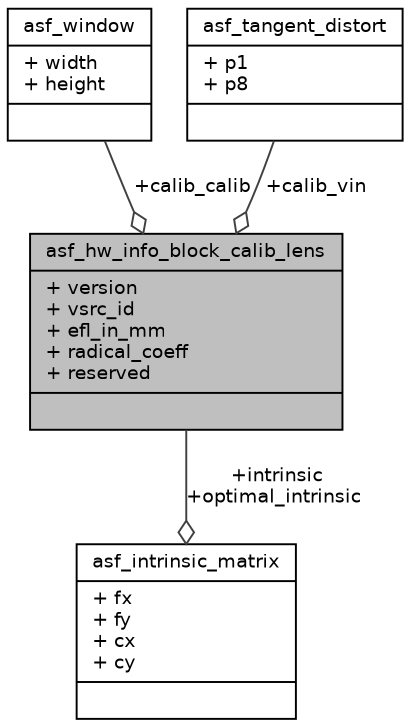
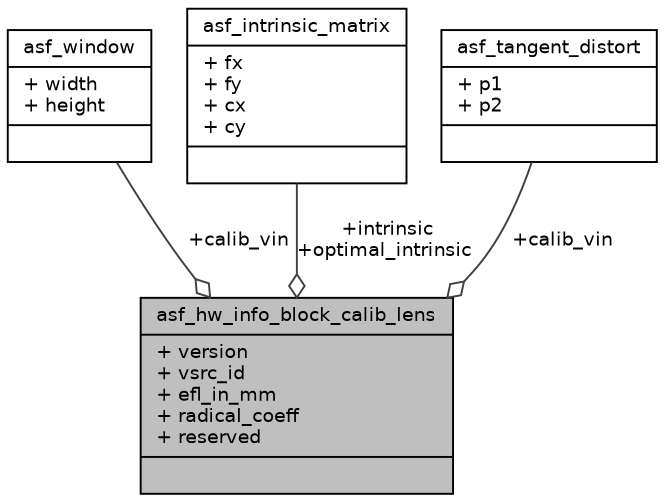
node "asf_tangent_distort": text "+ p8" -> "+ p2"
edge "asf_window" -> "asf_hw_info_block_calib_lens": label " +calib_calib" -> " +calib_vin"
edge "asf_hw_info_block_calib_lens" -> "asf_intrinsic_matrix": reversed
